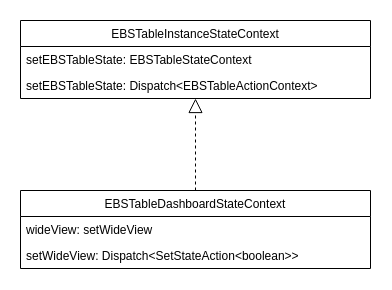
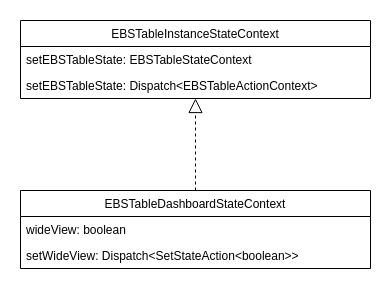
node "wideView: setWideView": label "wideView: setWideView" -> "wideView: boolean"
